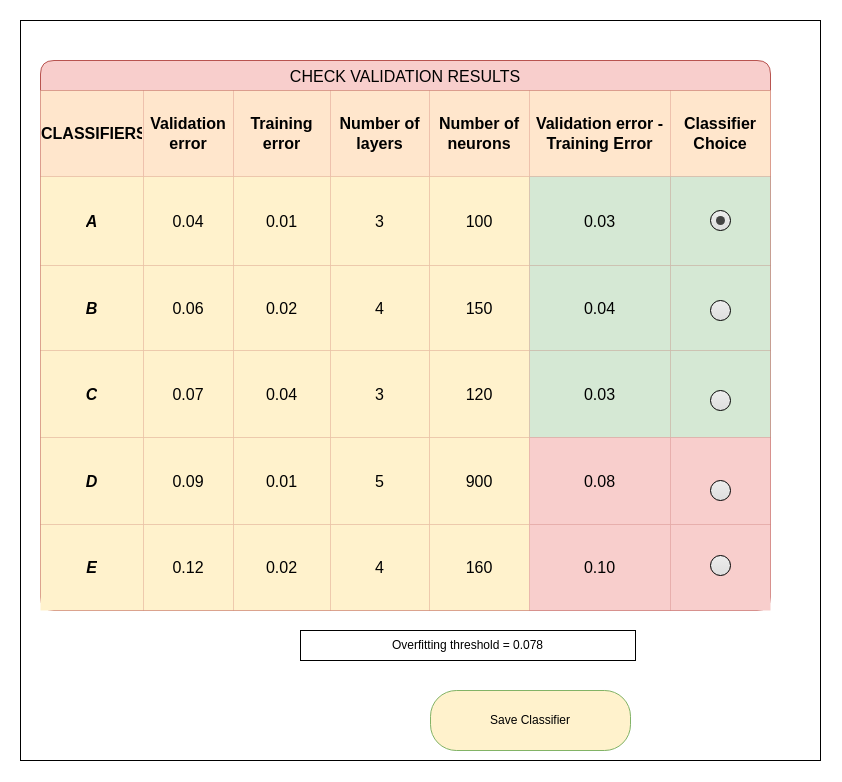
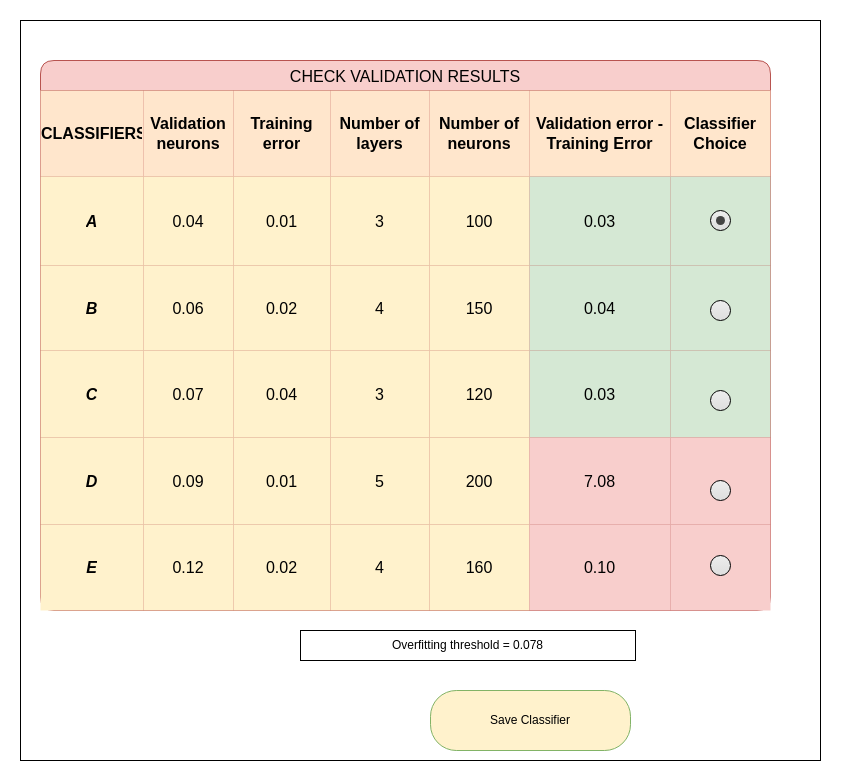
node "Validation error": label "Validation error" -> "Validation neurons"
node "900": label "900" -> "200"
node "0.08": label "0.08" -> "7.08"
